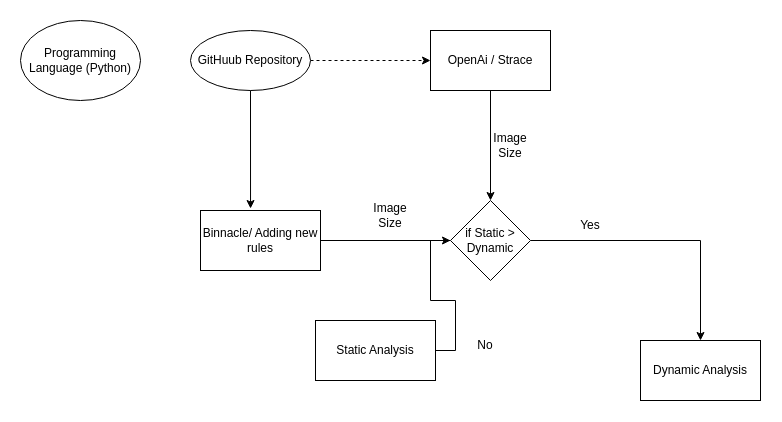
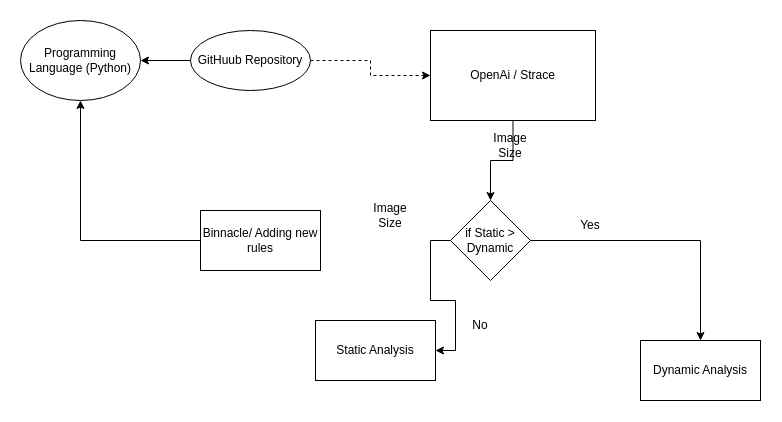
node "OpenAi / Strace": size 120x60 -> 165x90
edge "GitHuub Repository" -> "Binnacle/ Adding new rules": now "GitHuub Repository" -> "Programming Language (Python)"
edge "Binnacle/ Adding new rules" -> "if Static > Dynamic": now "Binnacle/ Adding new rules" -> "Programming Language (Python)"
node "No": moved (486, 346) -> (481, 326)
edge "if Static > Dynamic" -- "Static Analysis": arrowhead none -> classic
